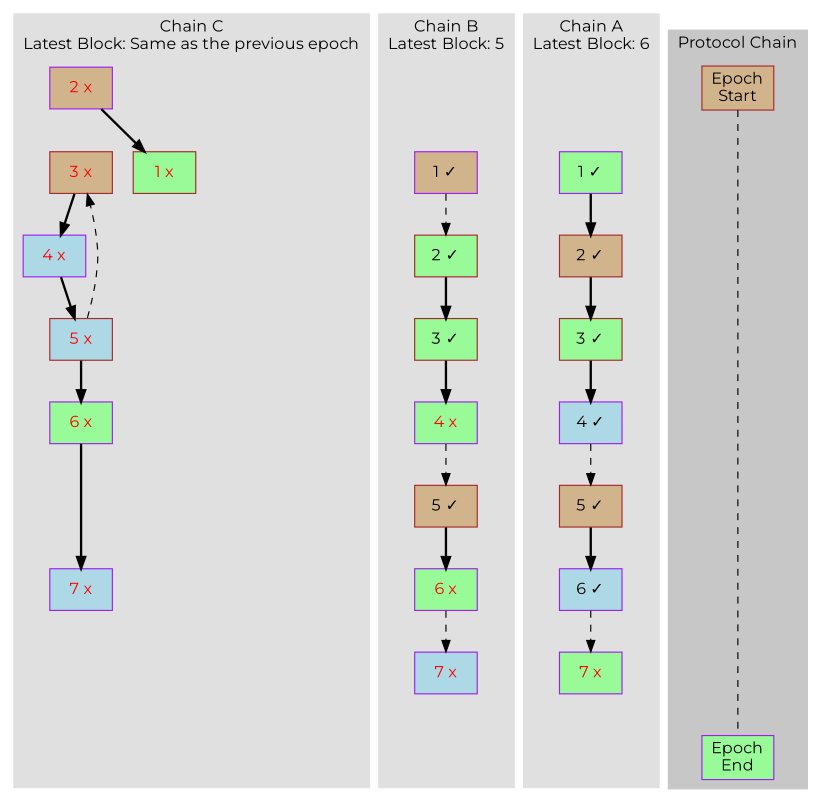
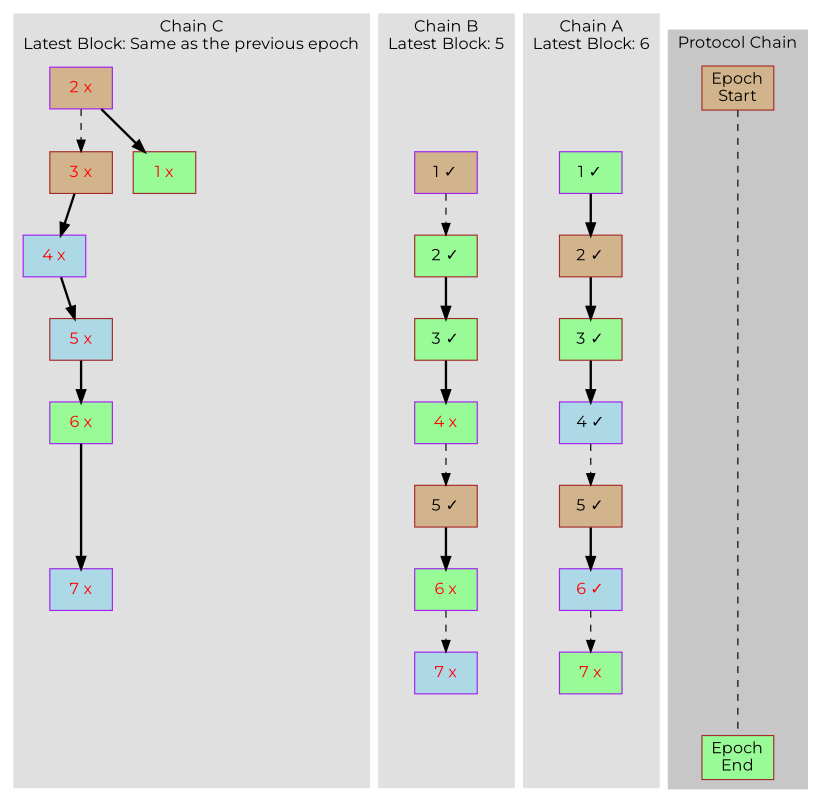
edge "5 x" -> "3 x": now "2 x" -> "3 x"
node "6 ✓": fontcolor black -> red
node "Epoch End": color purple -> brown
